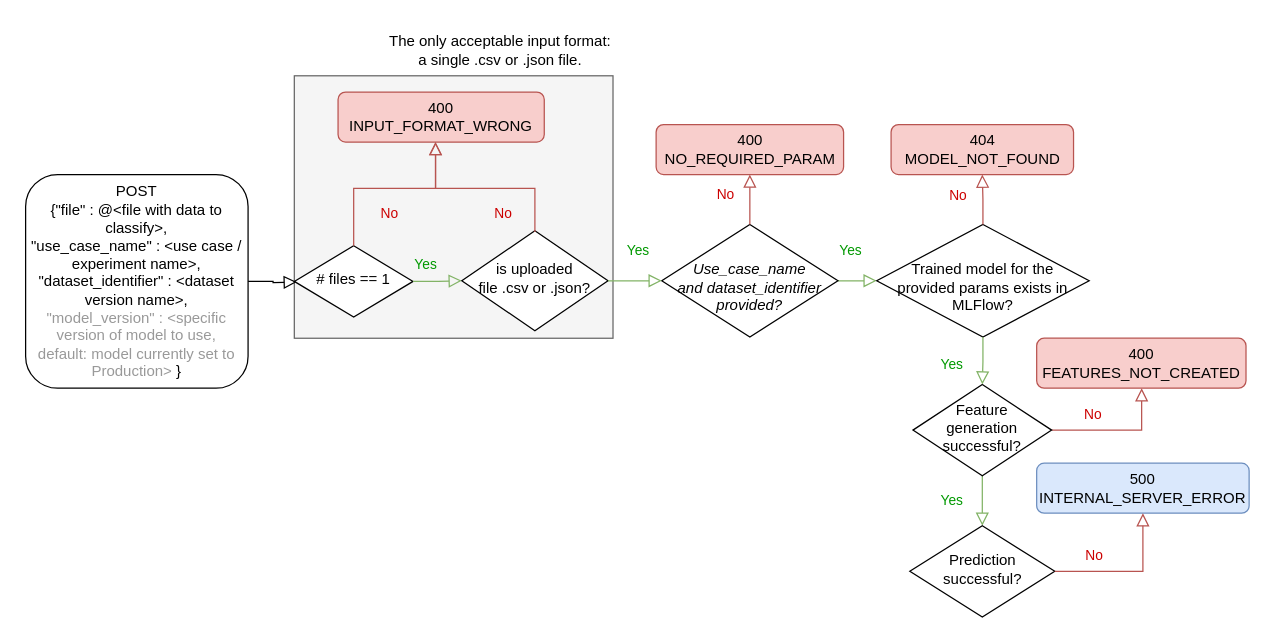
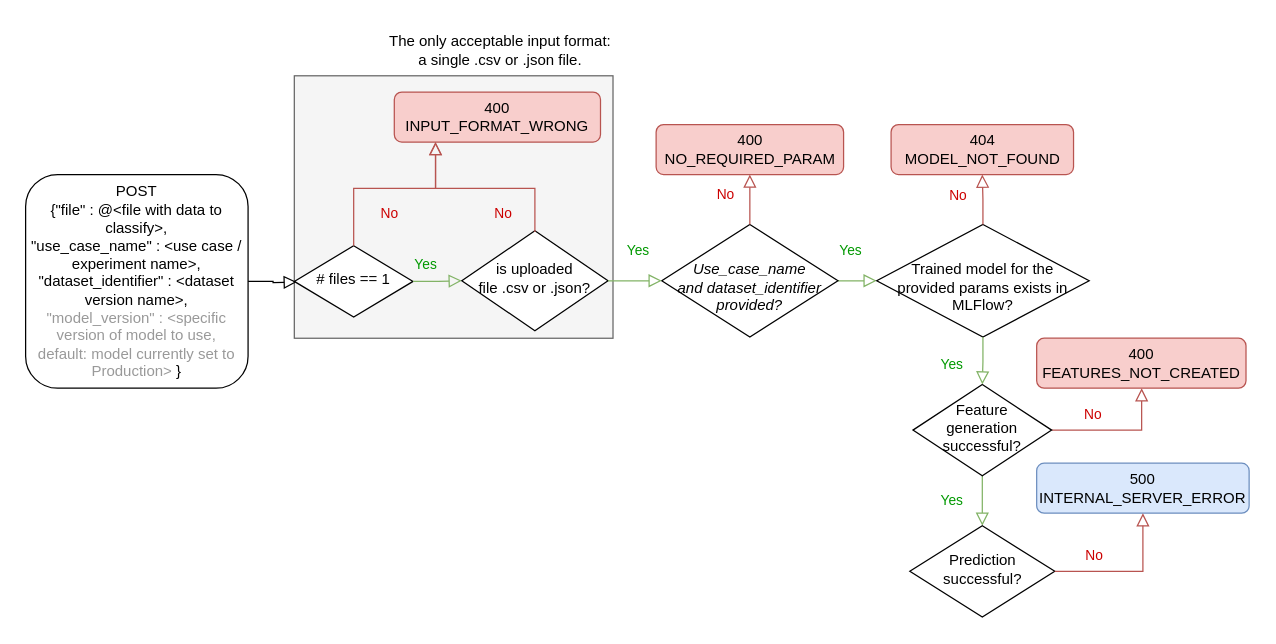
node "400 INPUT_FORMAT_WRONG": moved (441, 117) -> (498, 117)
